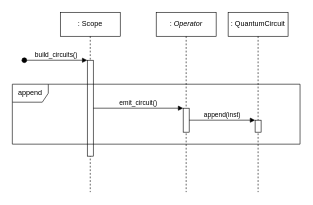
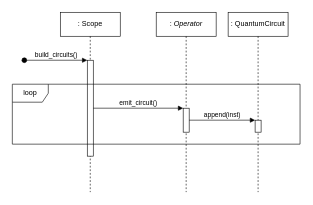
node "append": label "append" -> "loop"
